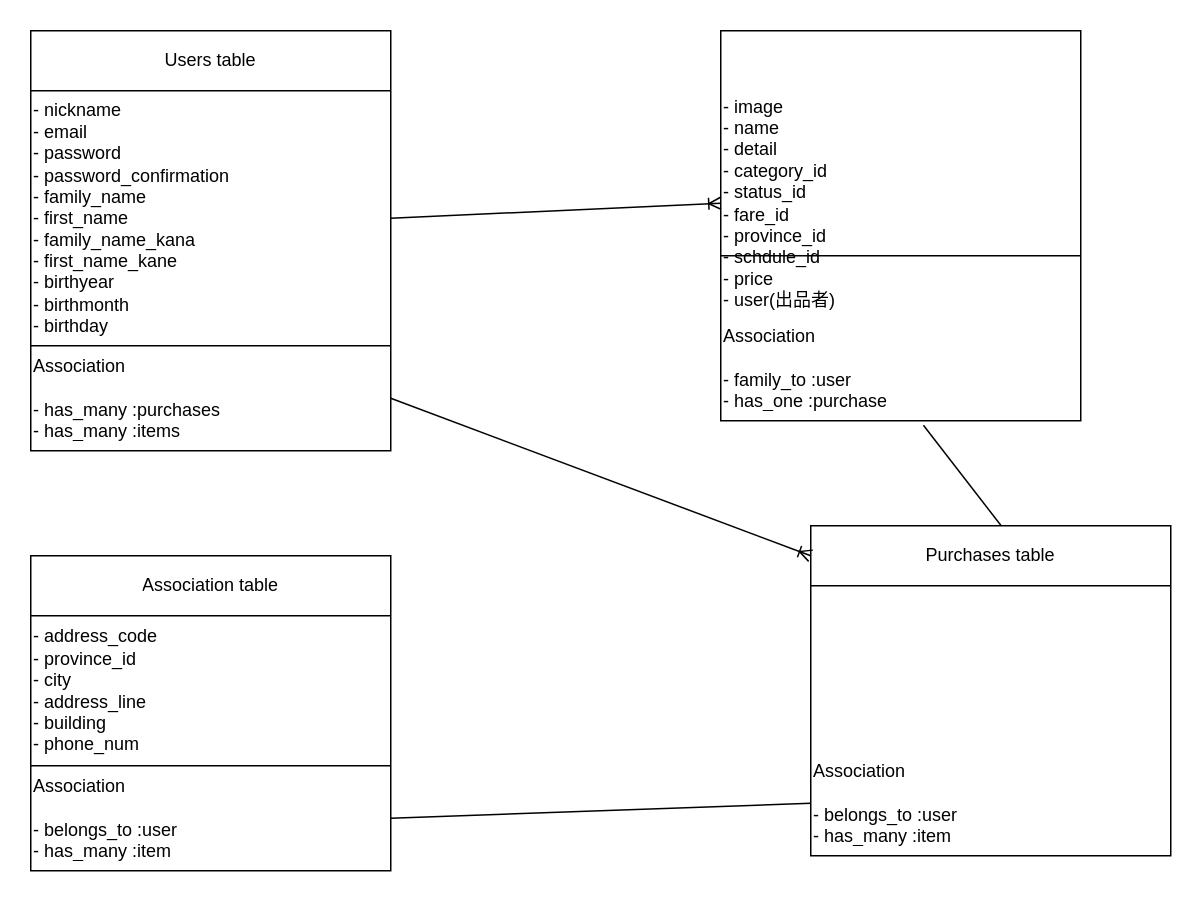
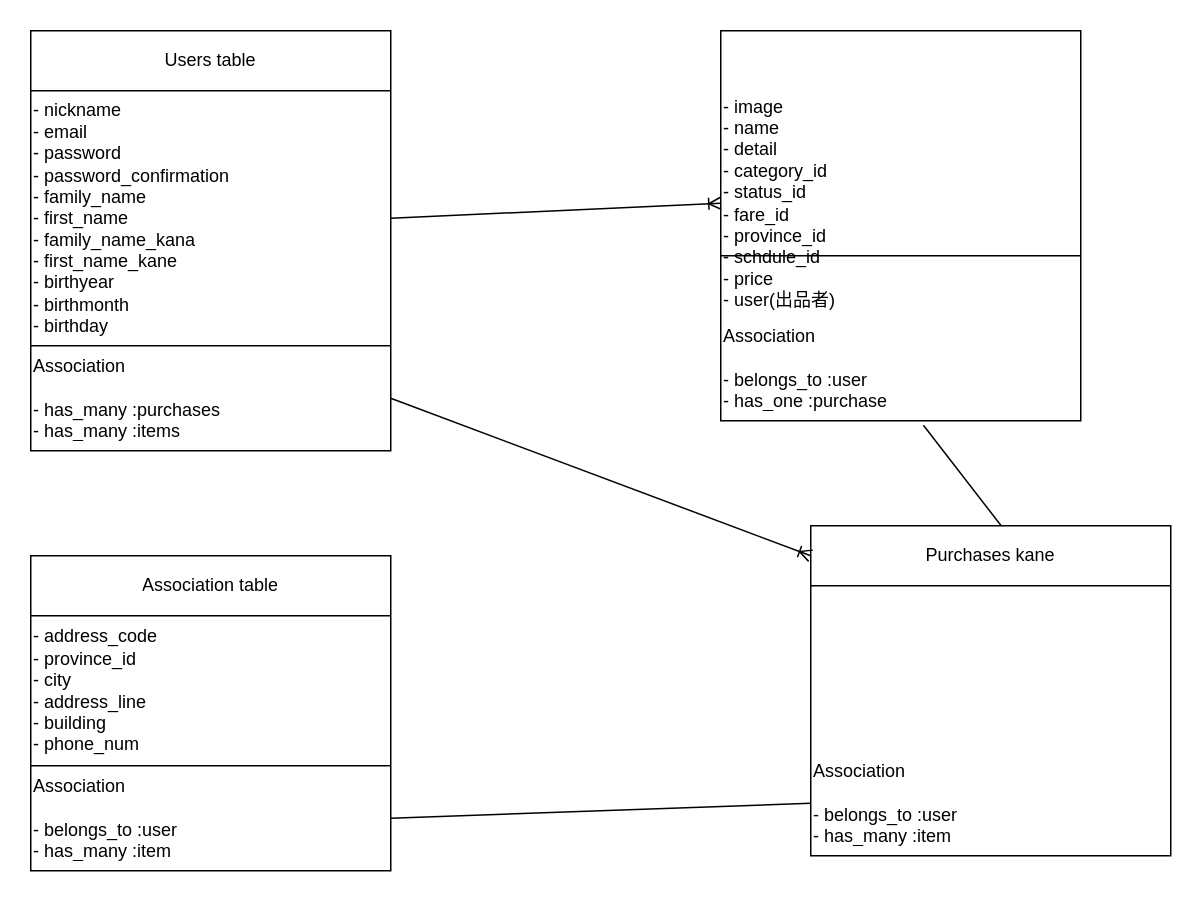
node "Association - family_to :user - has_one :purchase": label "Association - family_to :user - has_one :purchase" -> "Association - belongs_to :user - has_one :purchase"
node "Purchases table": label "Purchases table" -> "Purchases kane"
